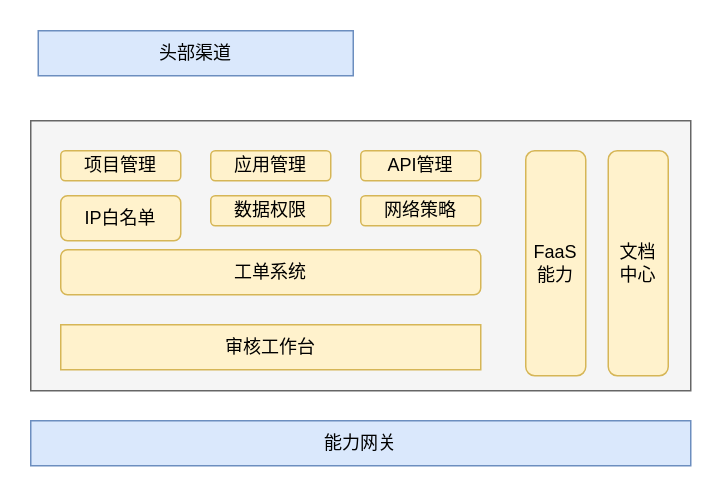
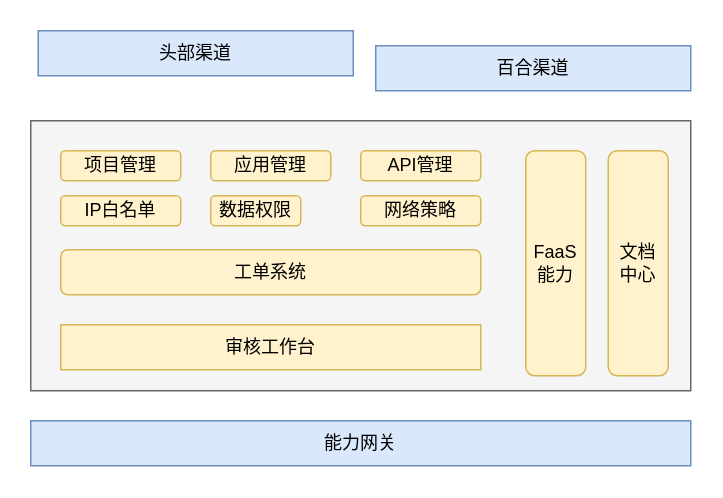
node "百合渠道": added
node "数据权限": size 120x30 -> 90x30
node "IP白名单": size 120x45 -> 120x30
